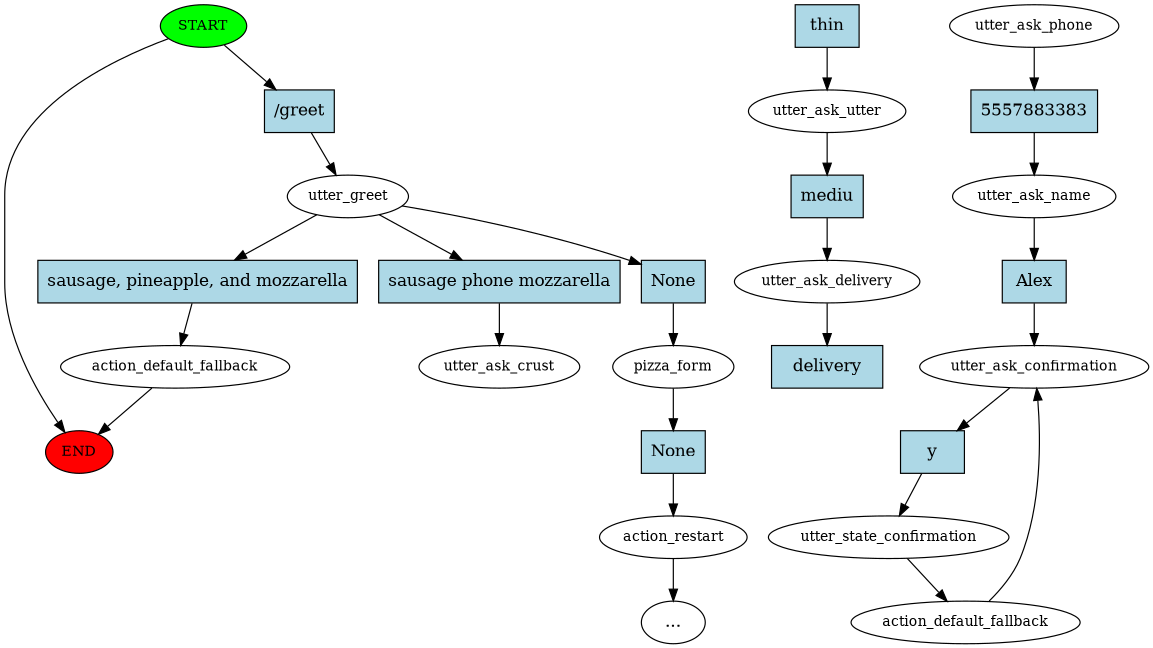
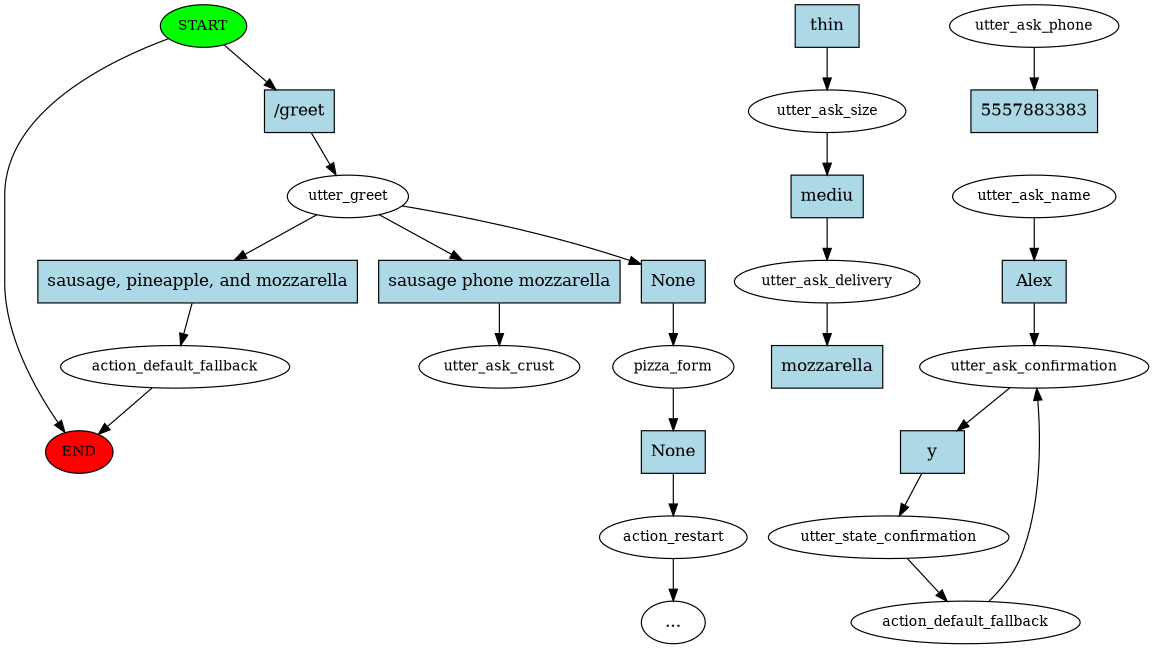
node "utter_ask_utter": label "utter_ask_utter" -> "utter_ask_size"
edge "5557883383" -> "utter_ask_name": removed
node "delivery": label "delivery" -> "mozzarella"
